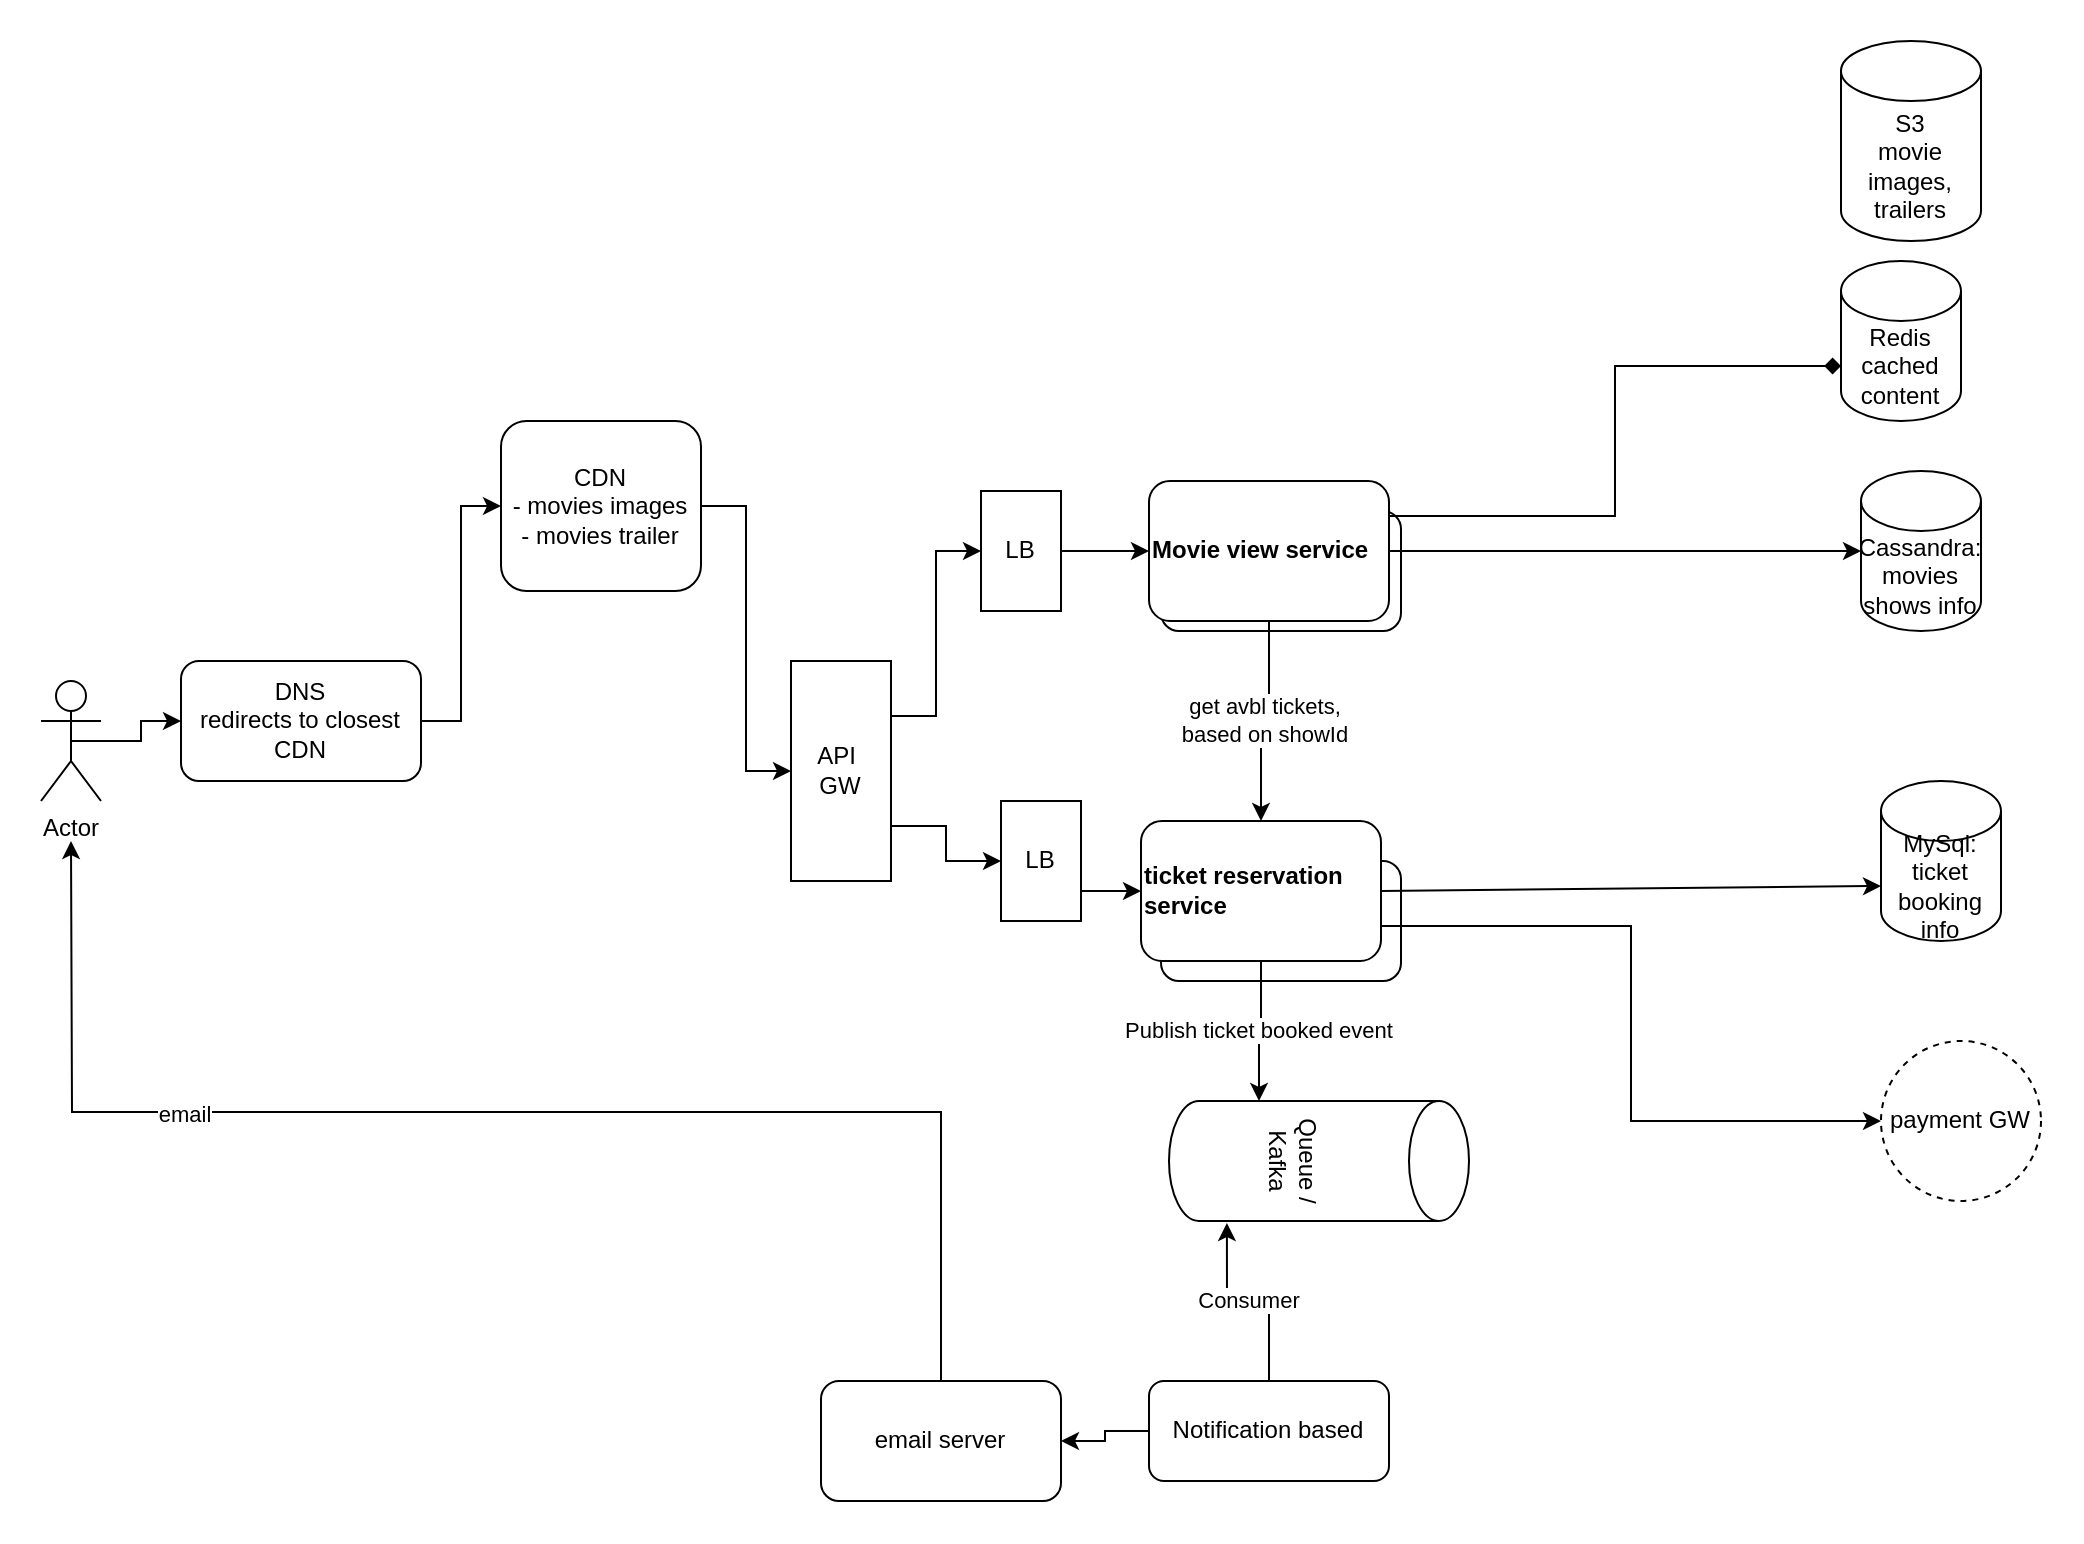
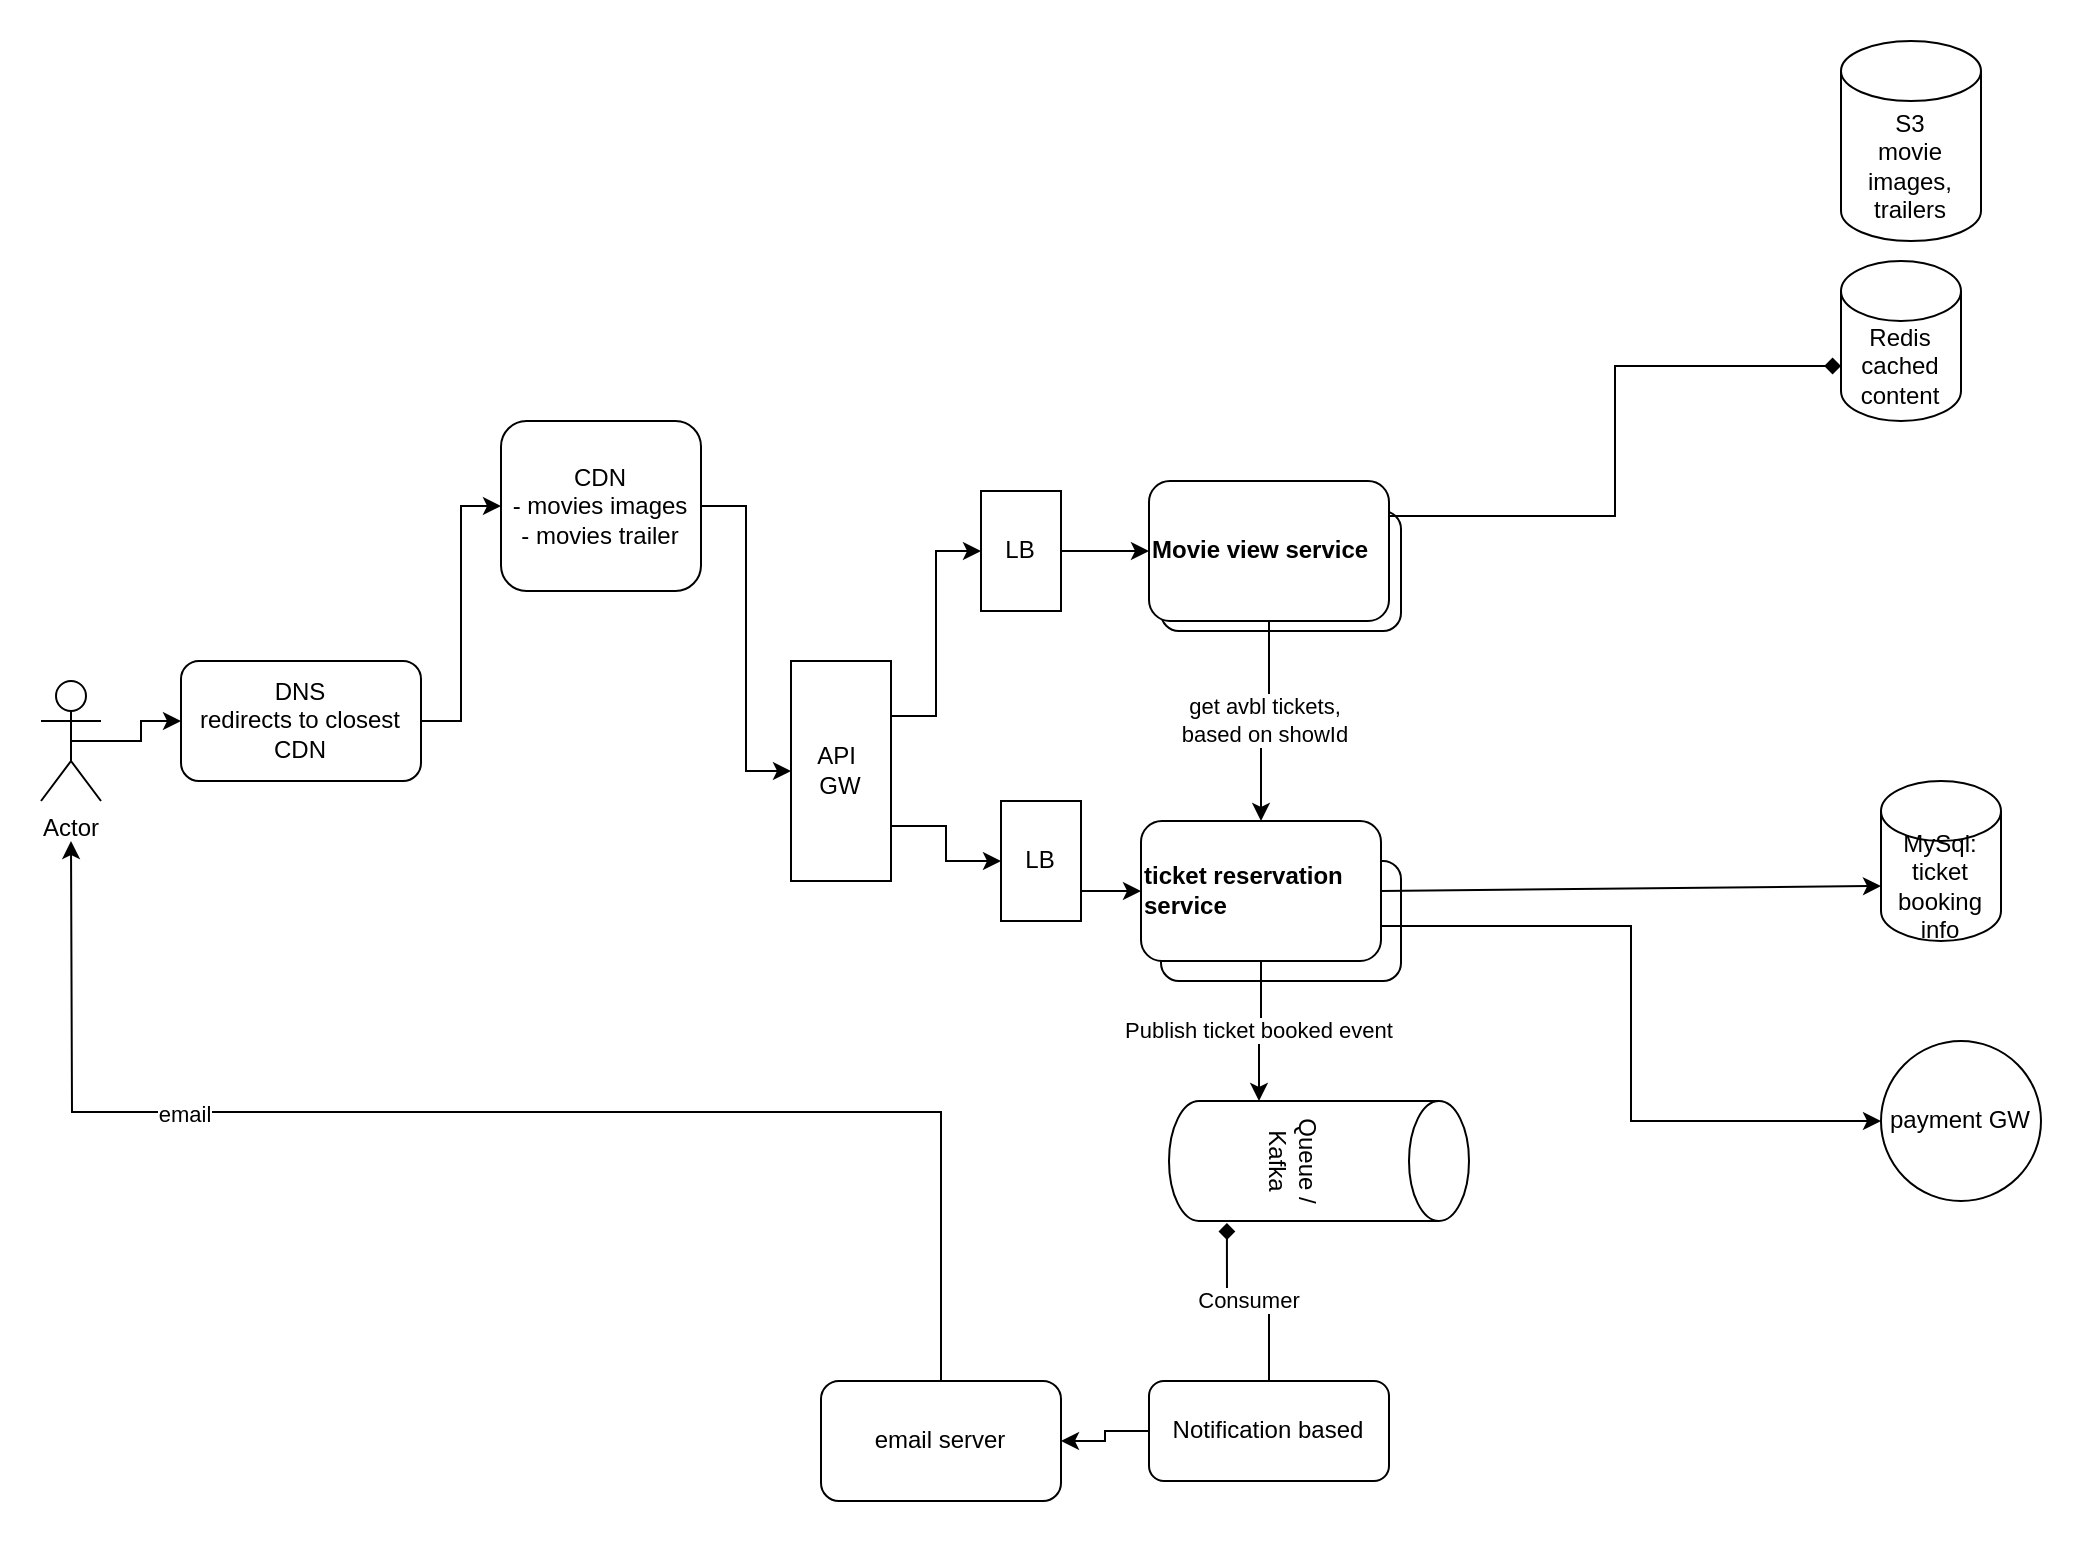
edge "Movie view service" -> "Cassandra: movies shows info": removed
node "Cassandra: movies shows info": removed
node "payment GW": style dashed -> solid
edge "Notification based" -> "Queue / Kafka": arrowhead classic -> diamond
